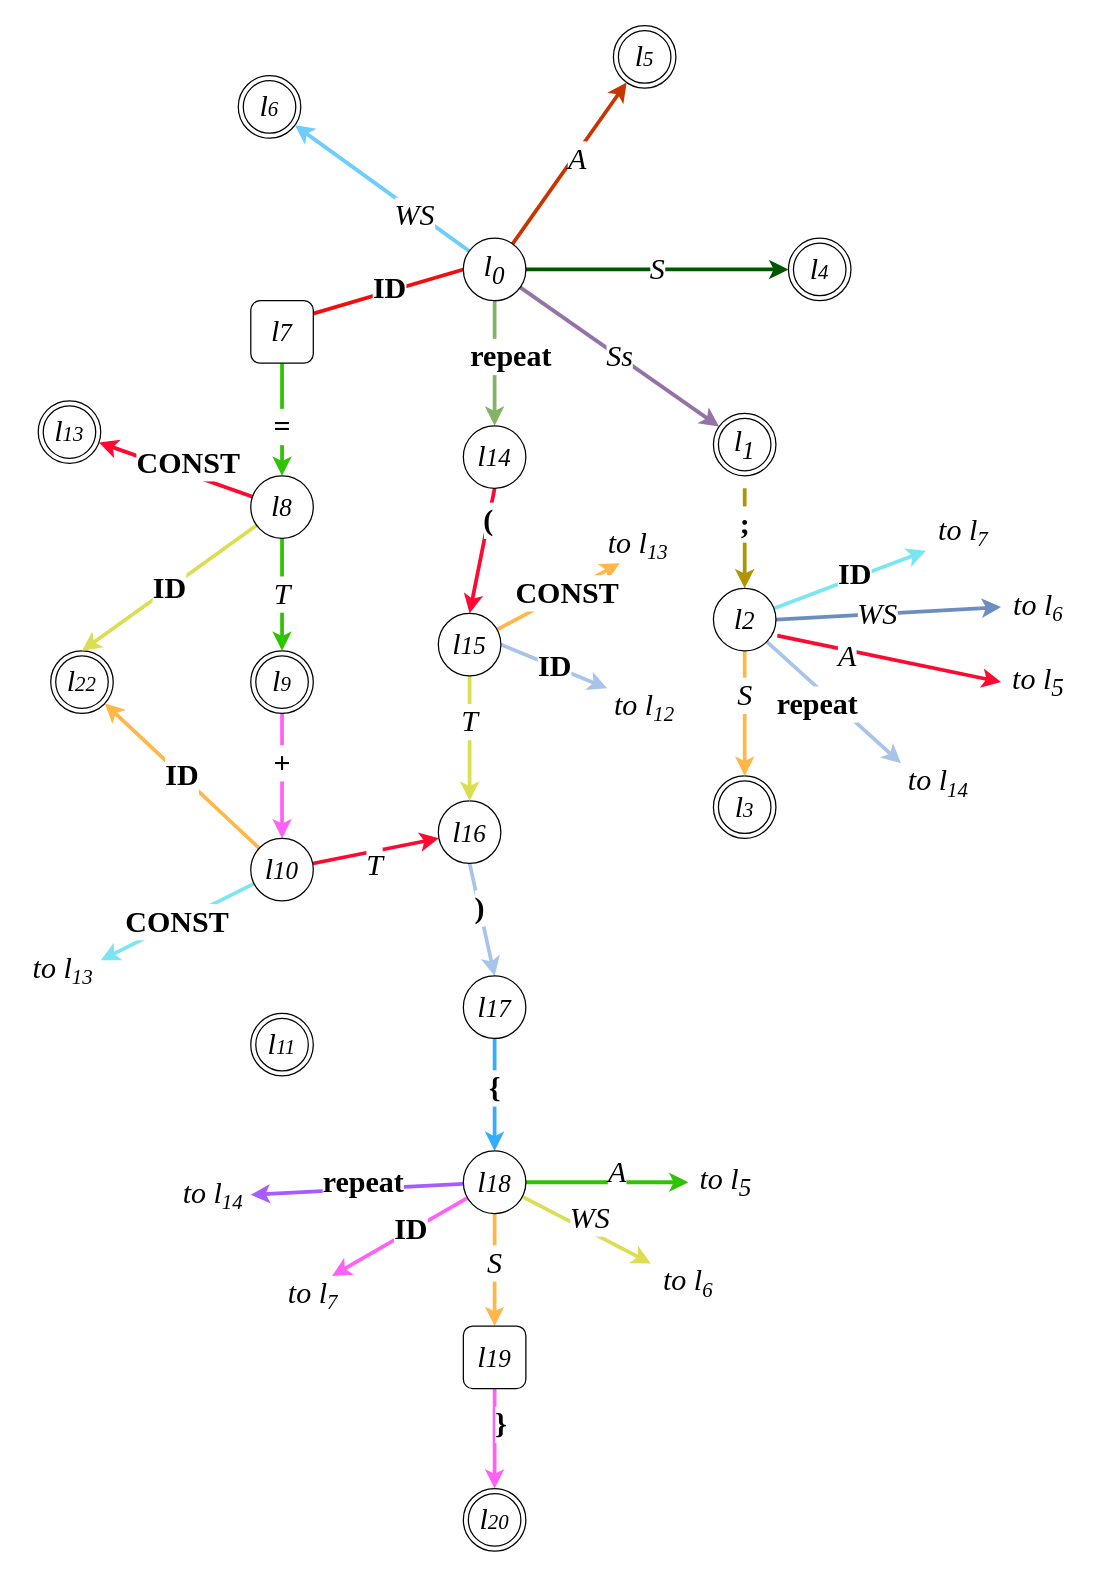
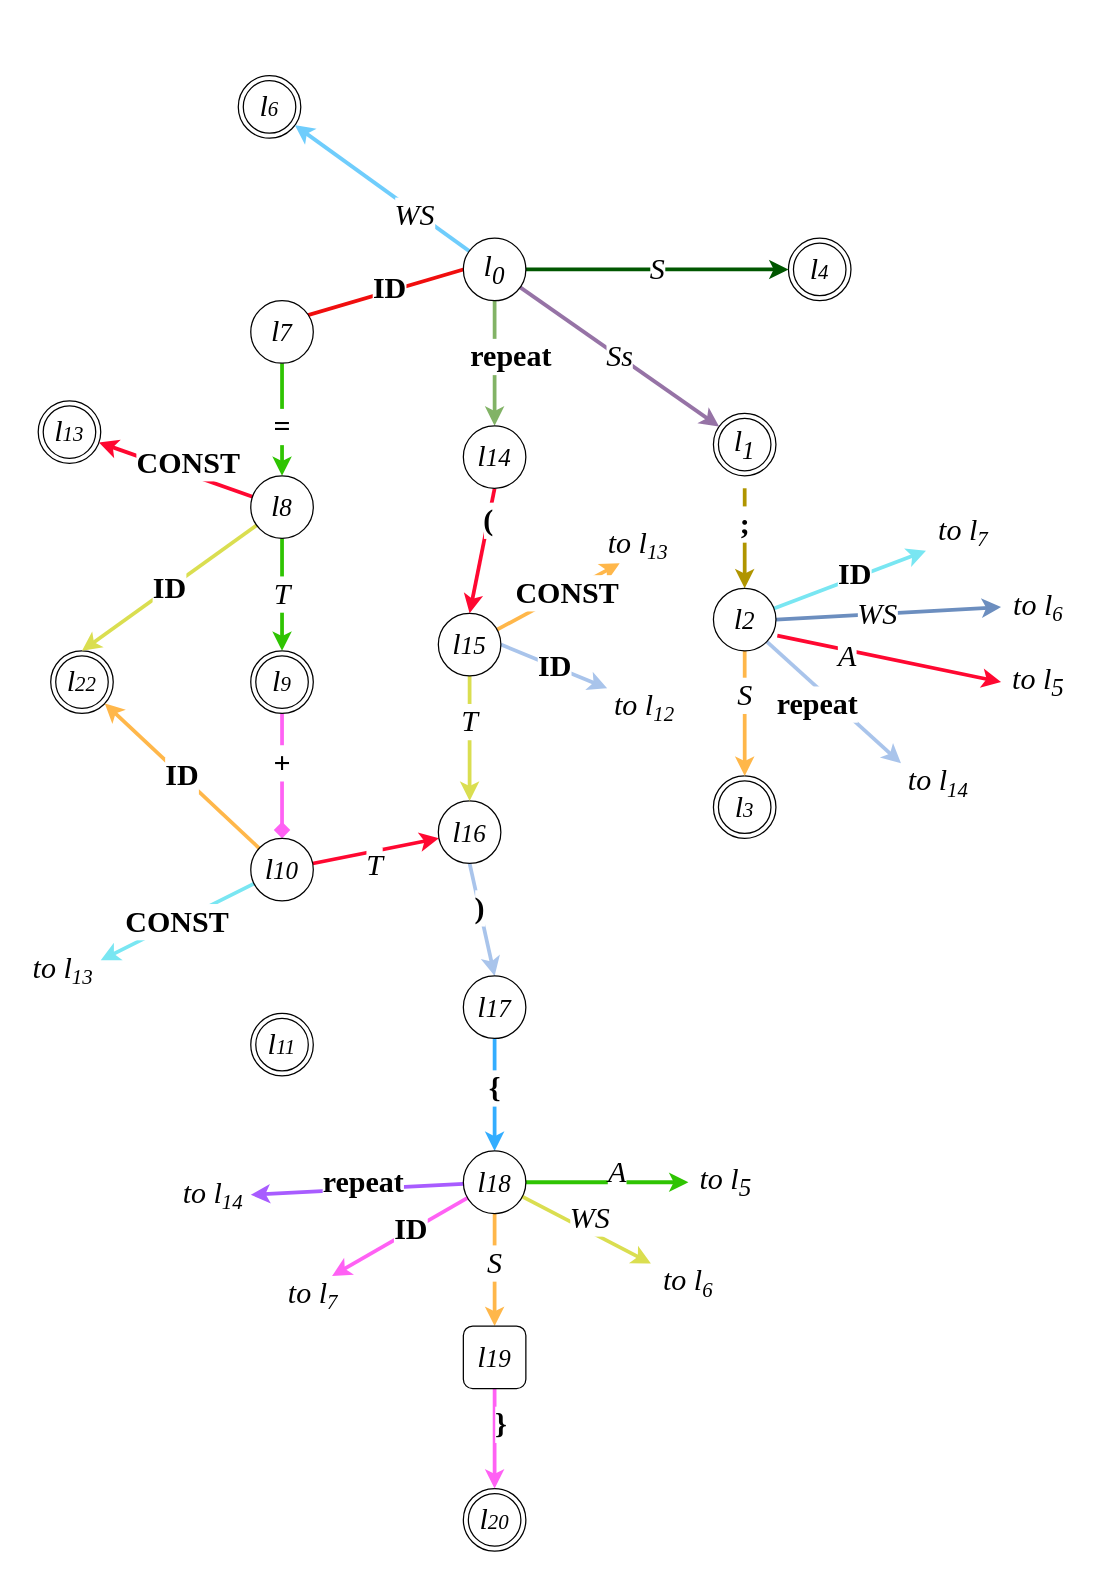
node "l5": removed
edge "l0" -> "l5": removed, label "A"
node "l7": shape rounded rectangle -> ellipse
edge "l9" -> "l10": arrowhead classic -> diamond
